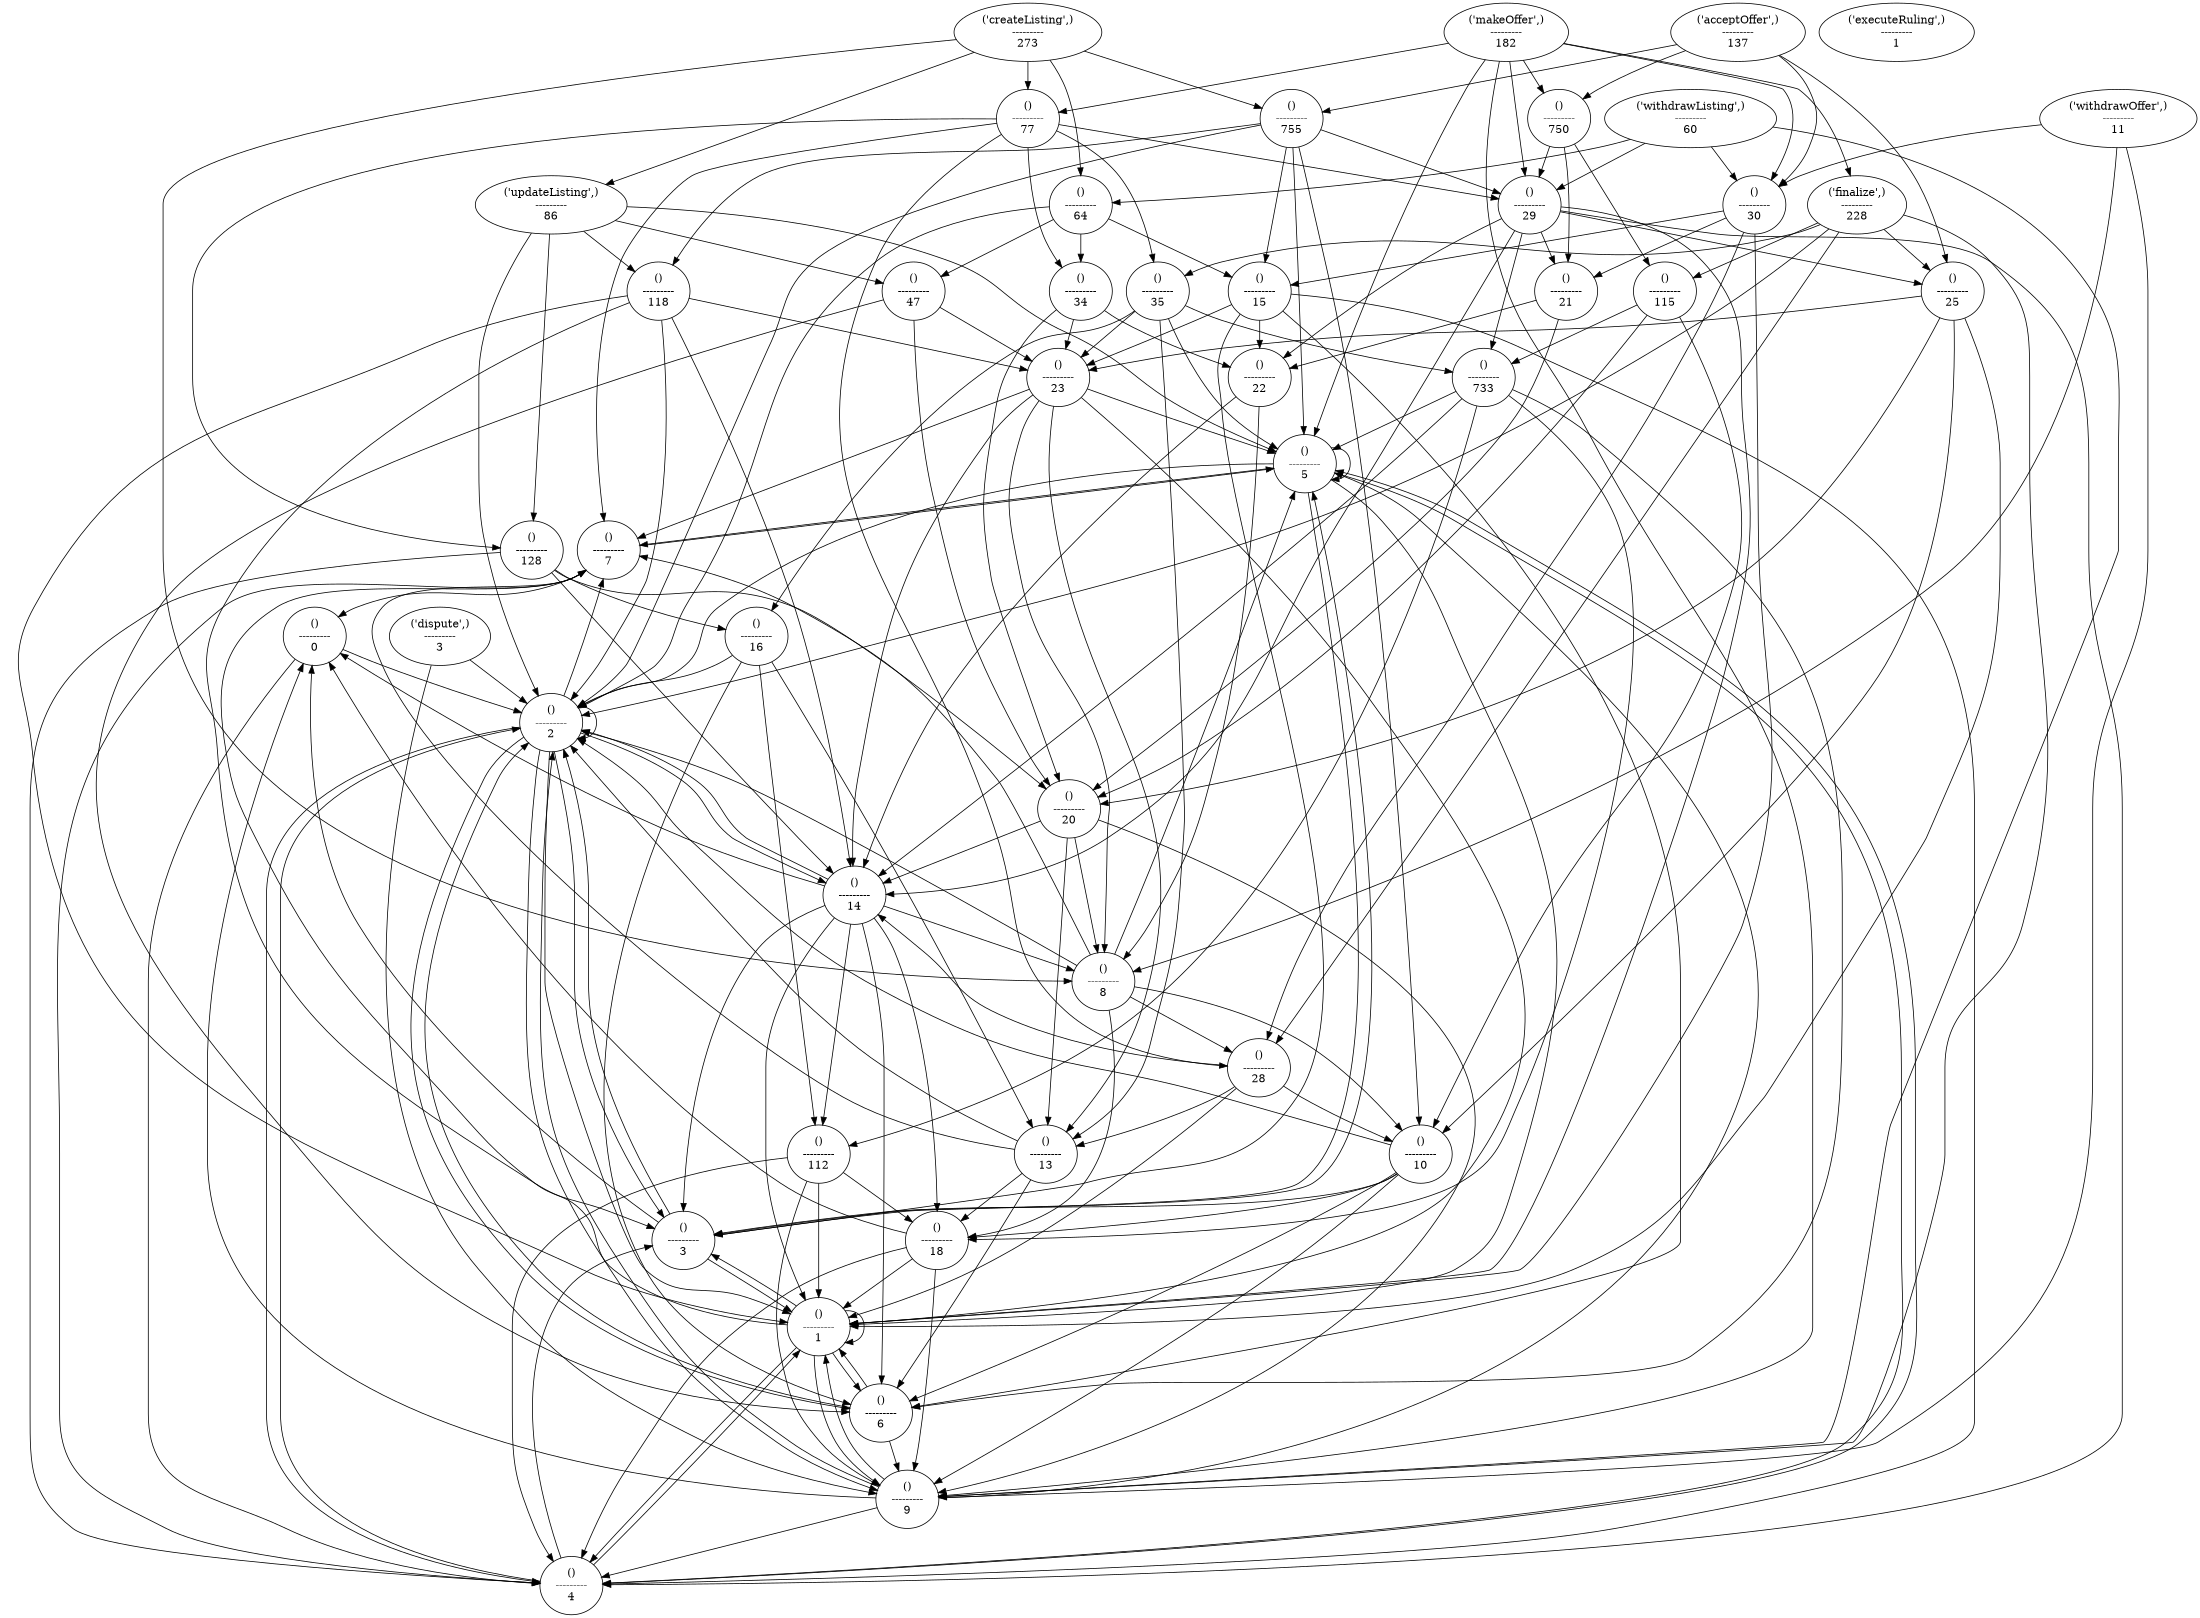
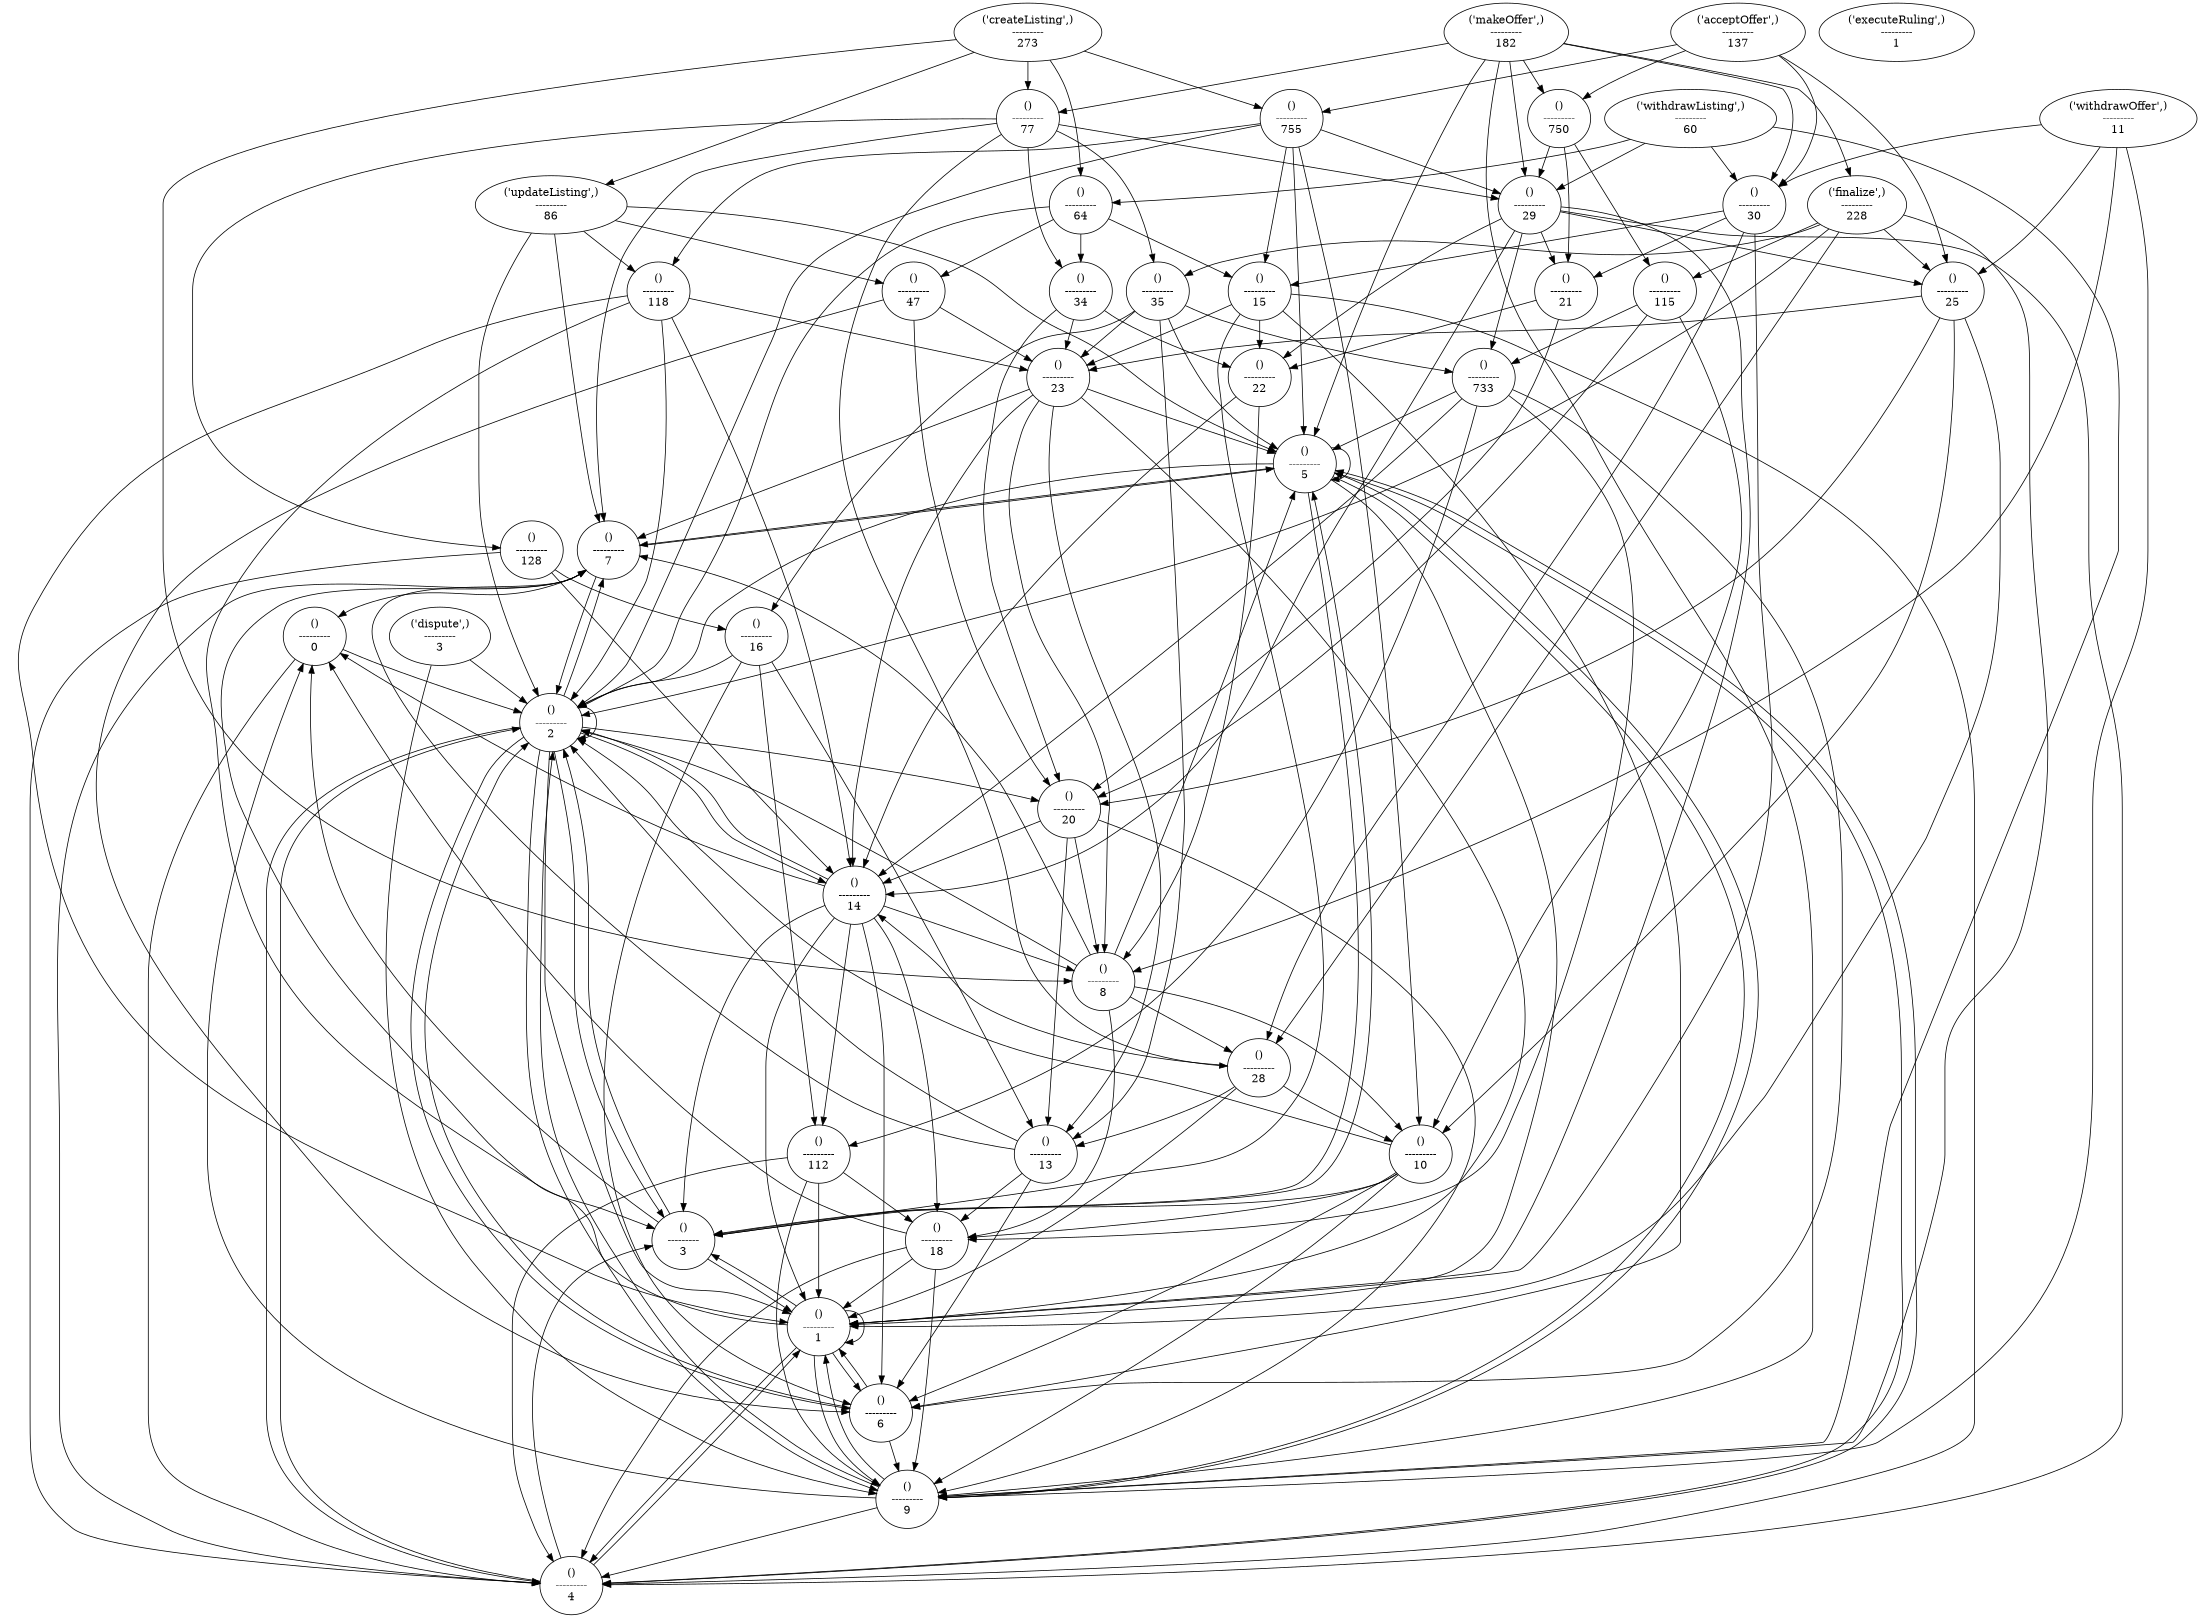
edge "('withdrawOffer',) --------- 11" -> "() --------- 25": added
edge "('updateListing',) --------- 86" -> "() --------- 128": now "('updateListing',) --------- 86" -> "() --------- 7"
edge "() --------- 128" -> "() --------- 20": now "() --------- 2" -> "() --------- 20"
edge "() --------- 7" -> "() --------- 2": added
edge "() --------- 5" -> "() --------- 9": added
